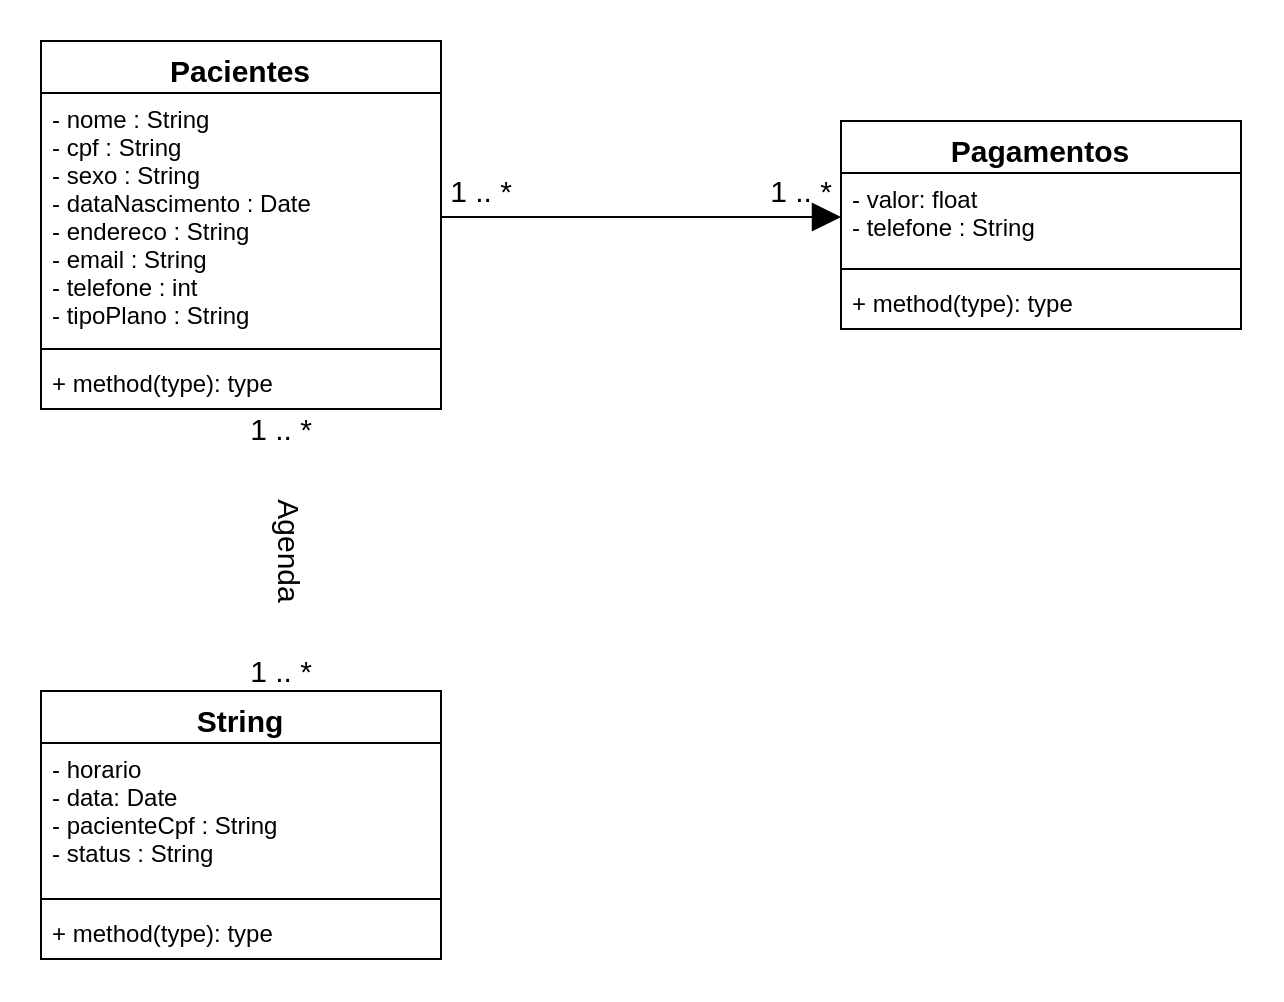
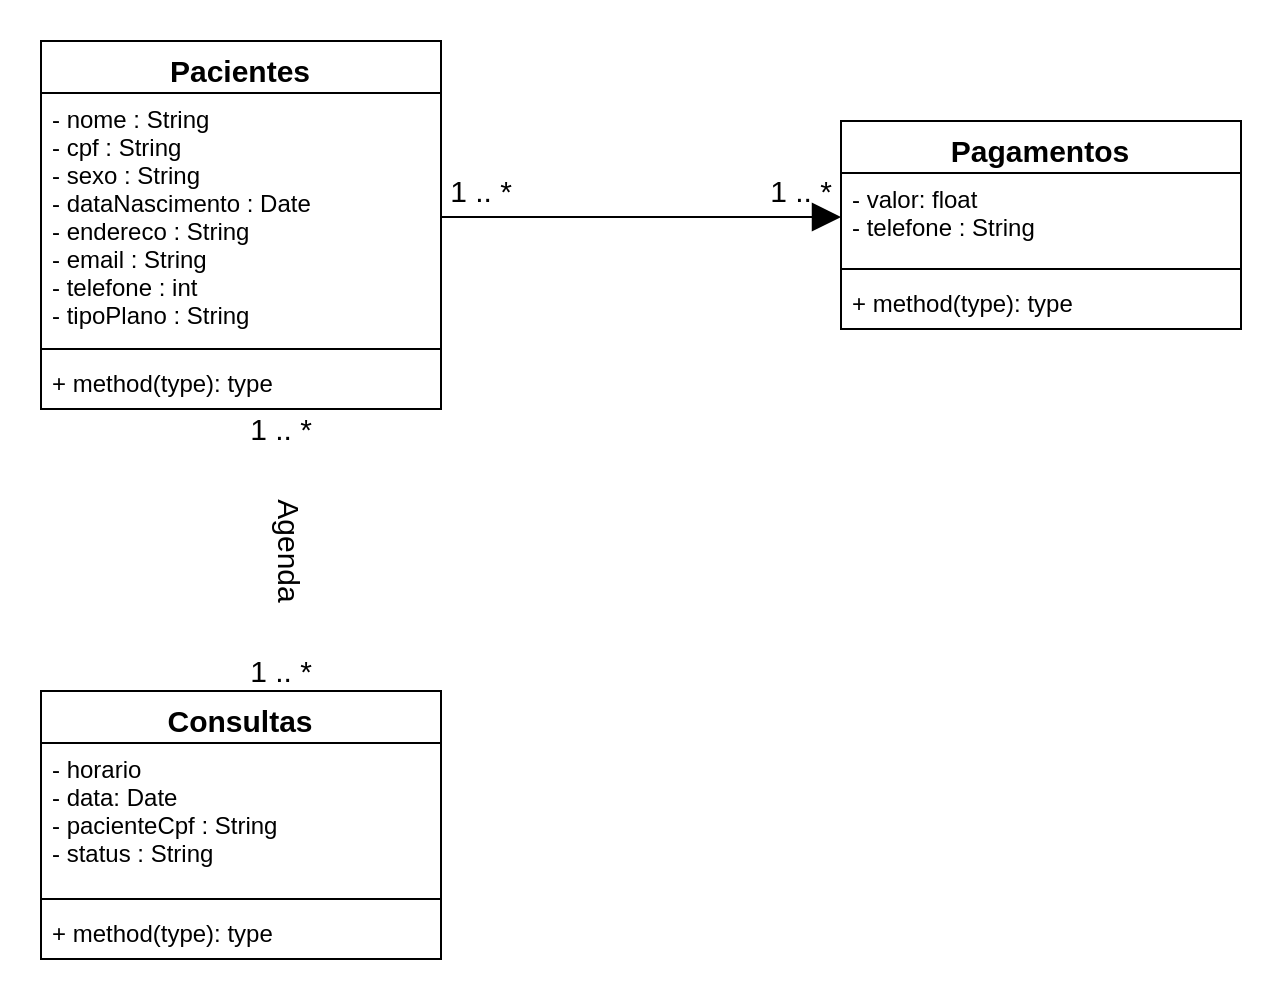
node "String": label "String" -> "Consultas"
